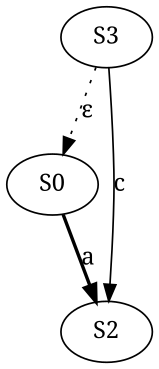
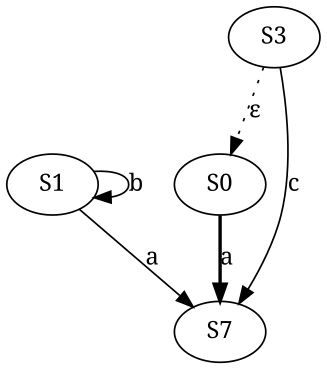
node "S1": added
node "S2": label "S2" -> "S7"
